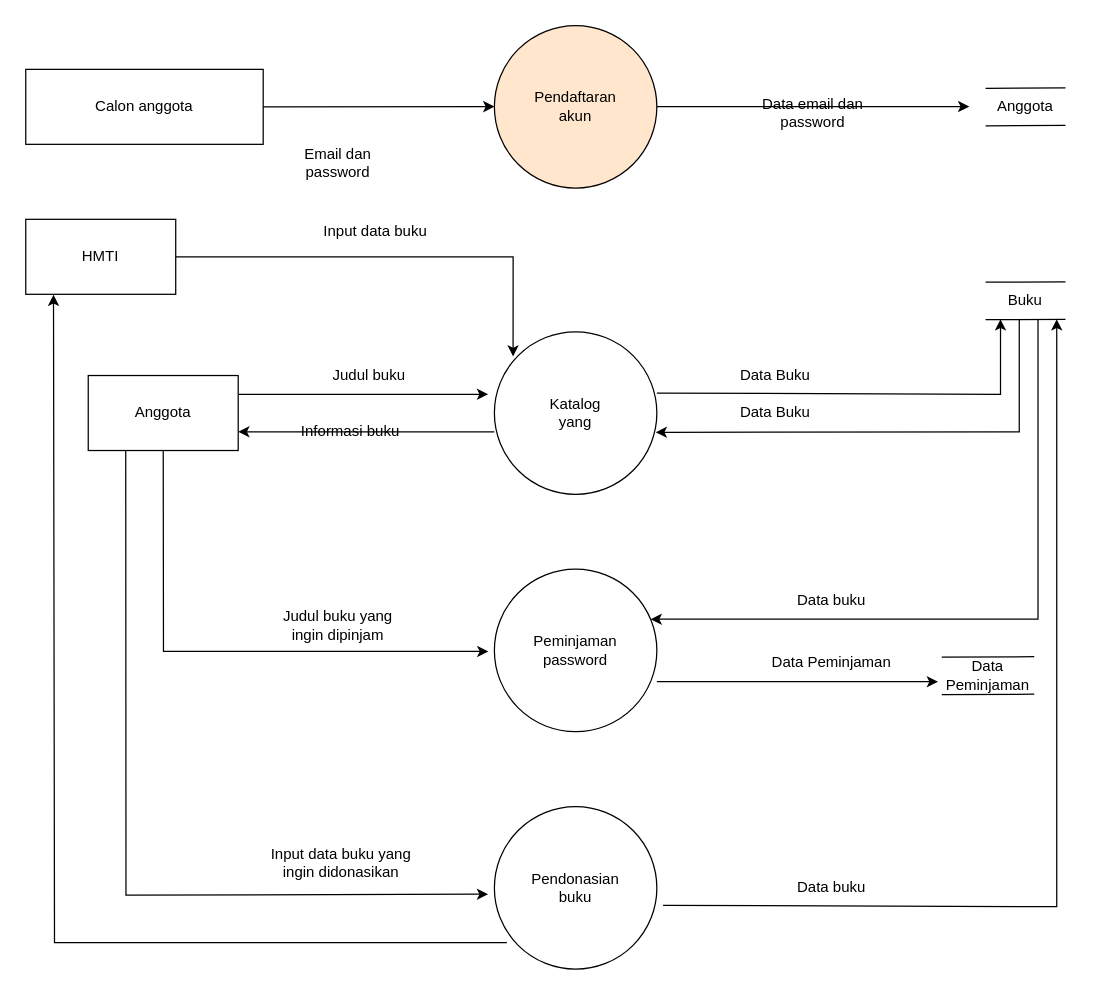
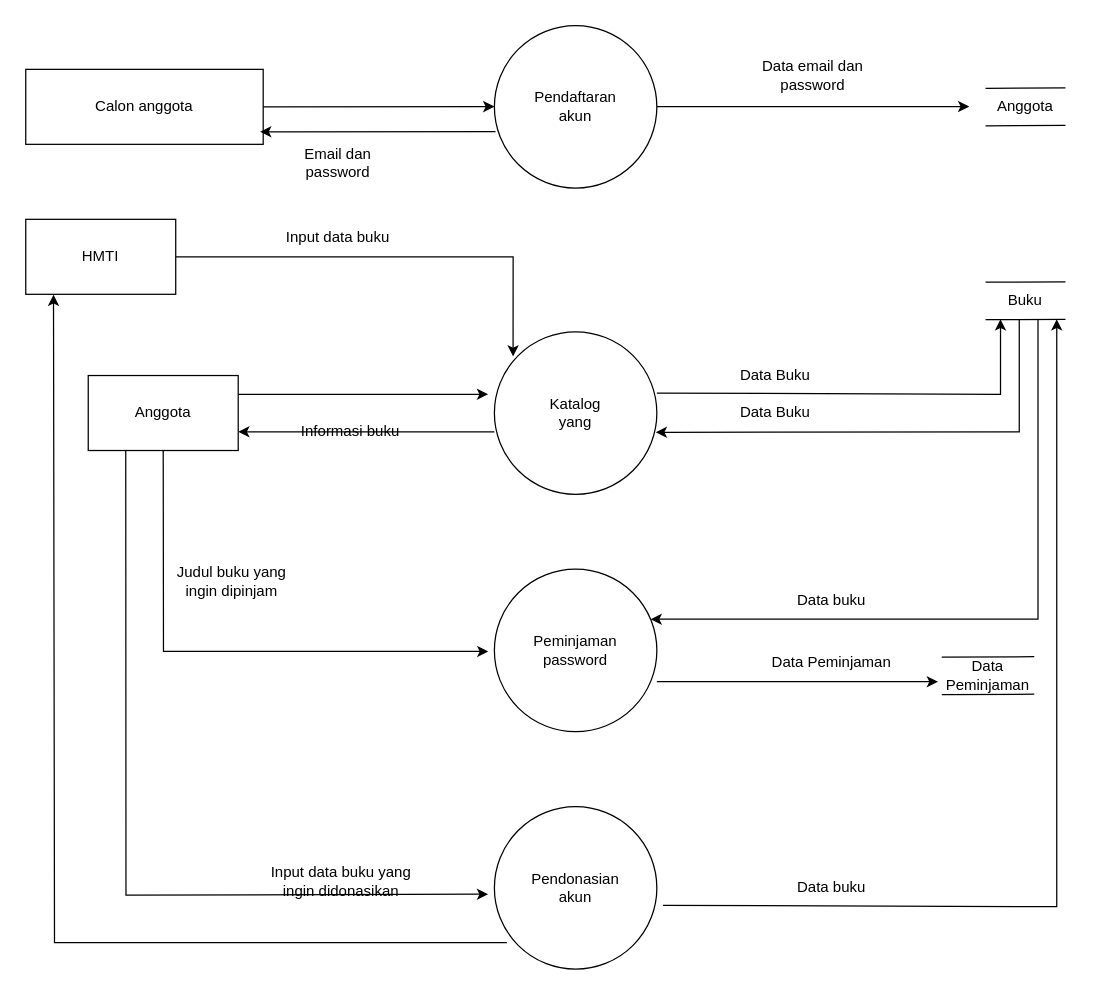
node "Pendaftaran akun": fillcolor #ffe6cc -> #ffffff
node "Data email dan password": moved (813, 113) -> (813, 76)
edge "Pendaftaran akun" -> "Calon anggota": added
node "Input data buku": moved (376, 232) -> (338, 238)
node "Judul buku": removed
node "Judul buku yang ingin dipinjam": moved (338, 626) -> (232, 582)
node "Input data buku yang ingin didonasikan": moved (341, 863) -> (341, 882)
node "Pendonasian buku": label "Pendonasian buku" -> "Pendonasian akun"
